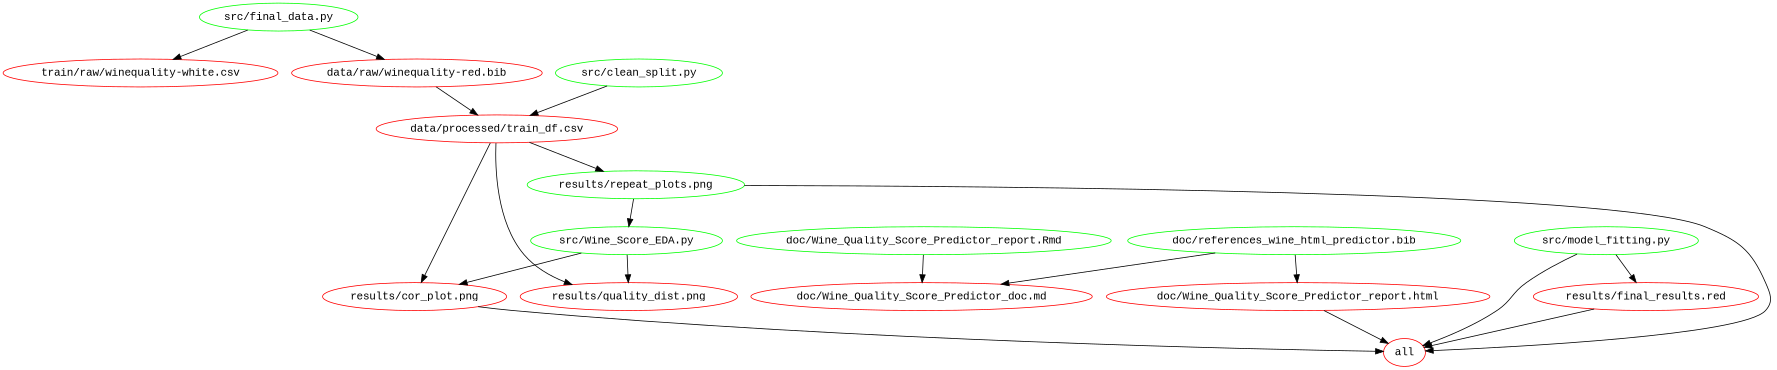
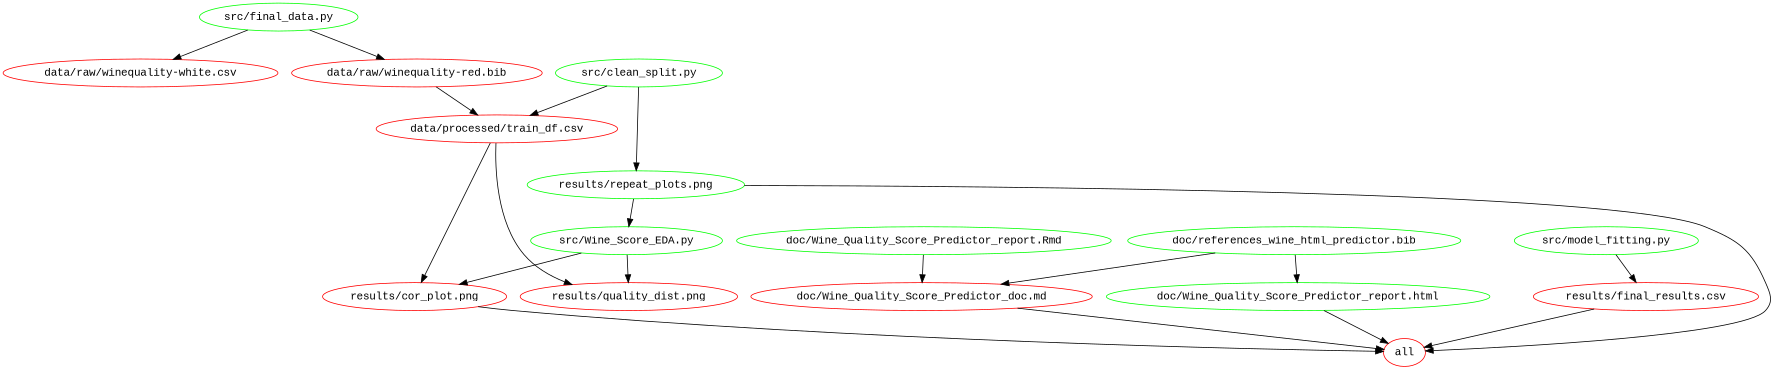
node "train/raw/winequality-white.csv": label "train/raw/winequality-white.csv" -> "data/raw/winequality-white.csv"
edge "data/processed/train_df.csv" -> "results/repeat_plots.png": now "src/clean_split.py" -> "results/repeat_plots.png"
node "doc/Wine_Quality_Score_Predictor_report.html": color red -> green
node "results/final_results.red": label "results/final_results.red" -> "results/final_results.csv"
edge "src/model_fitting.py" -> "all": now "doc/Wine_Quality_Score_Predictor_doc.md" -> "all"
